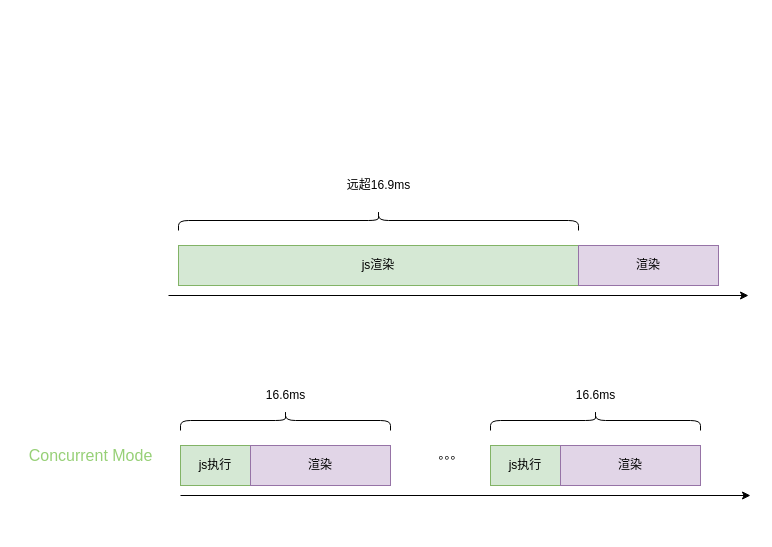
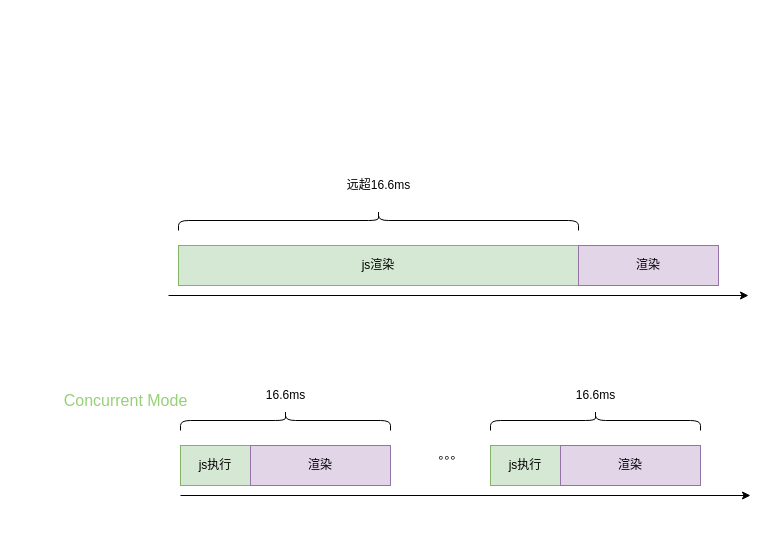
node "远超16.9ms": label "远超16.9ms" -> "远超16.6ms"
node "Concurrent Mode": moved (91, 456) -> (126, 401)
